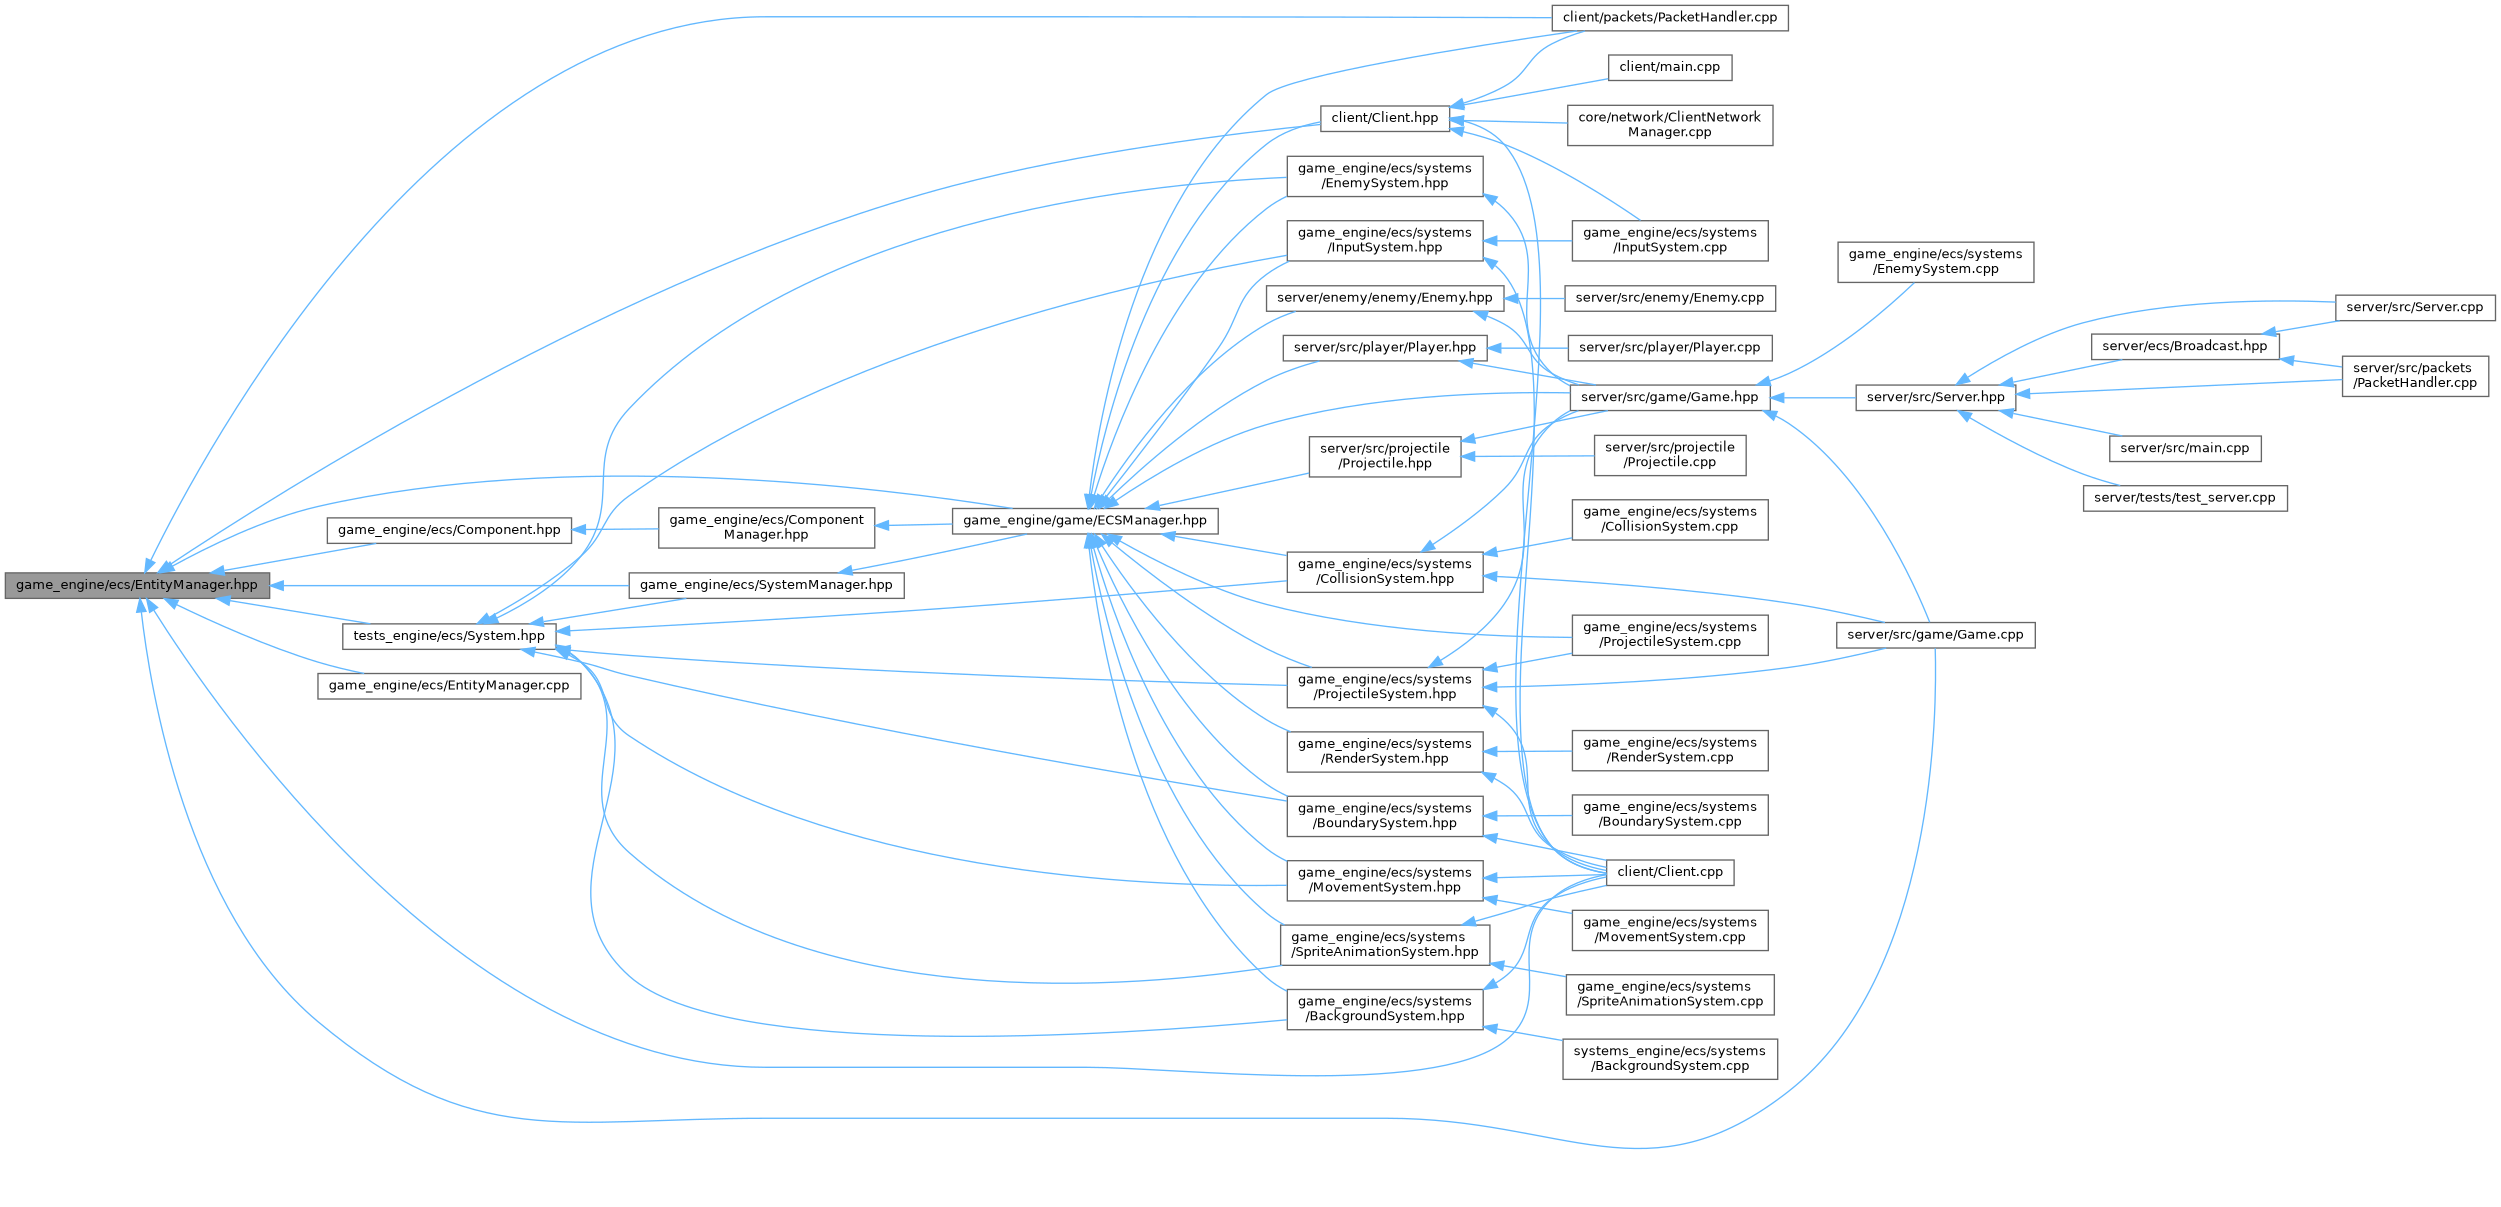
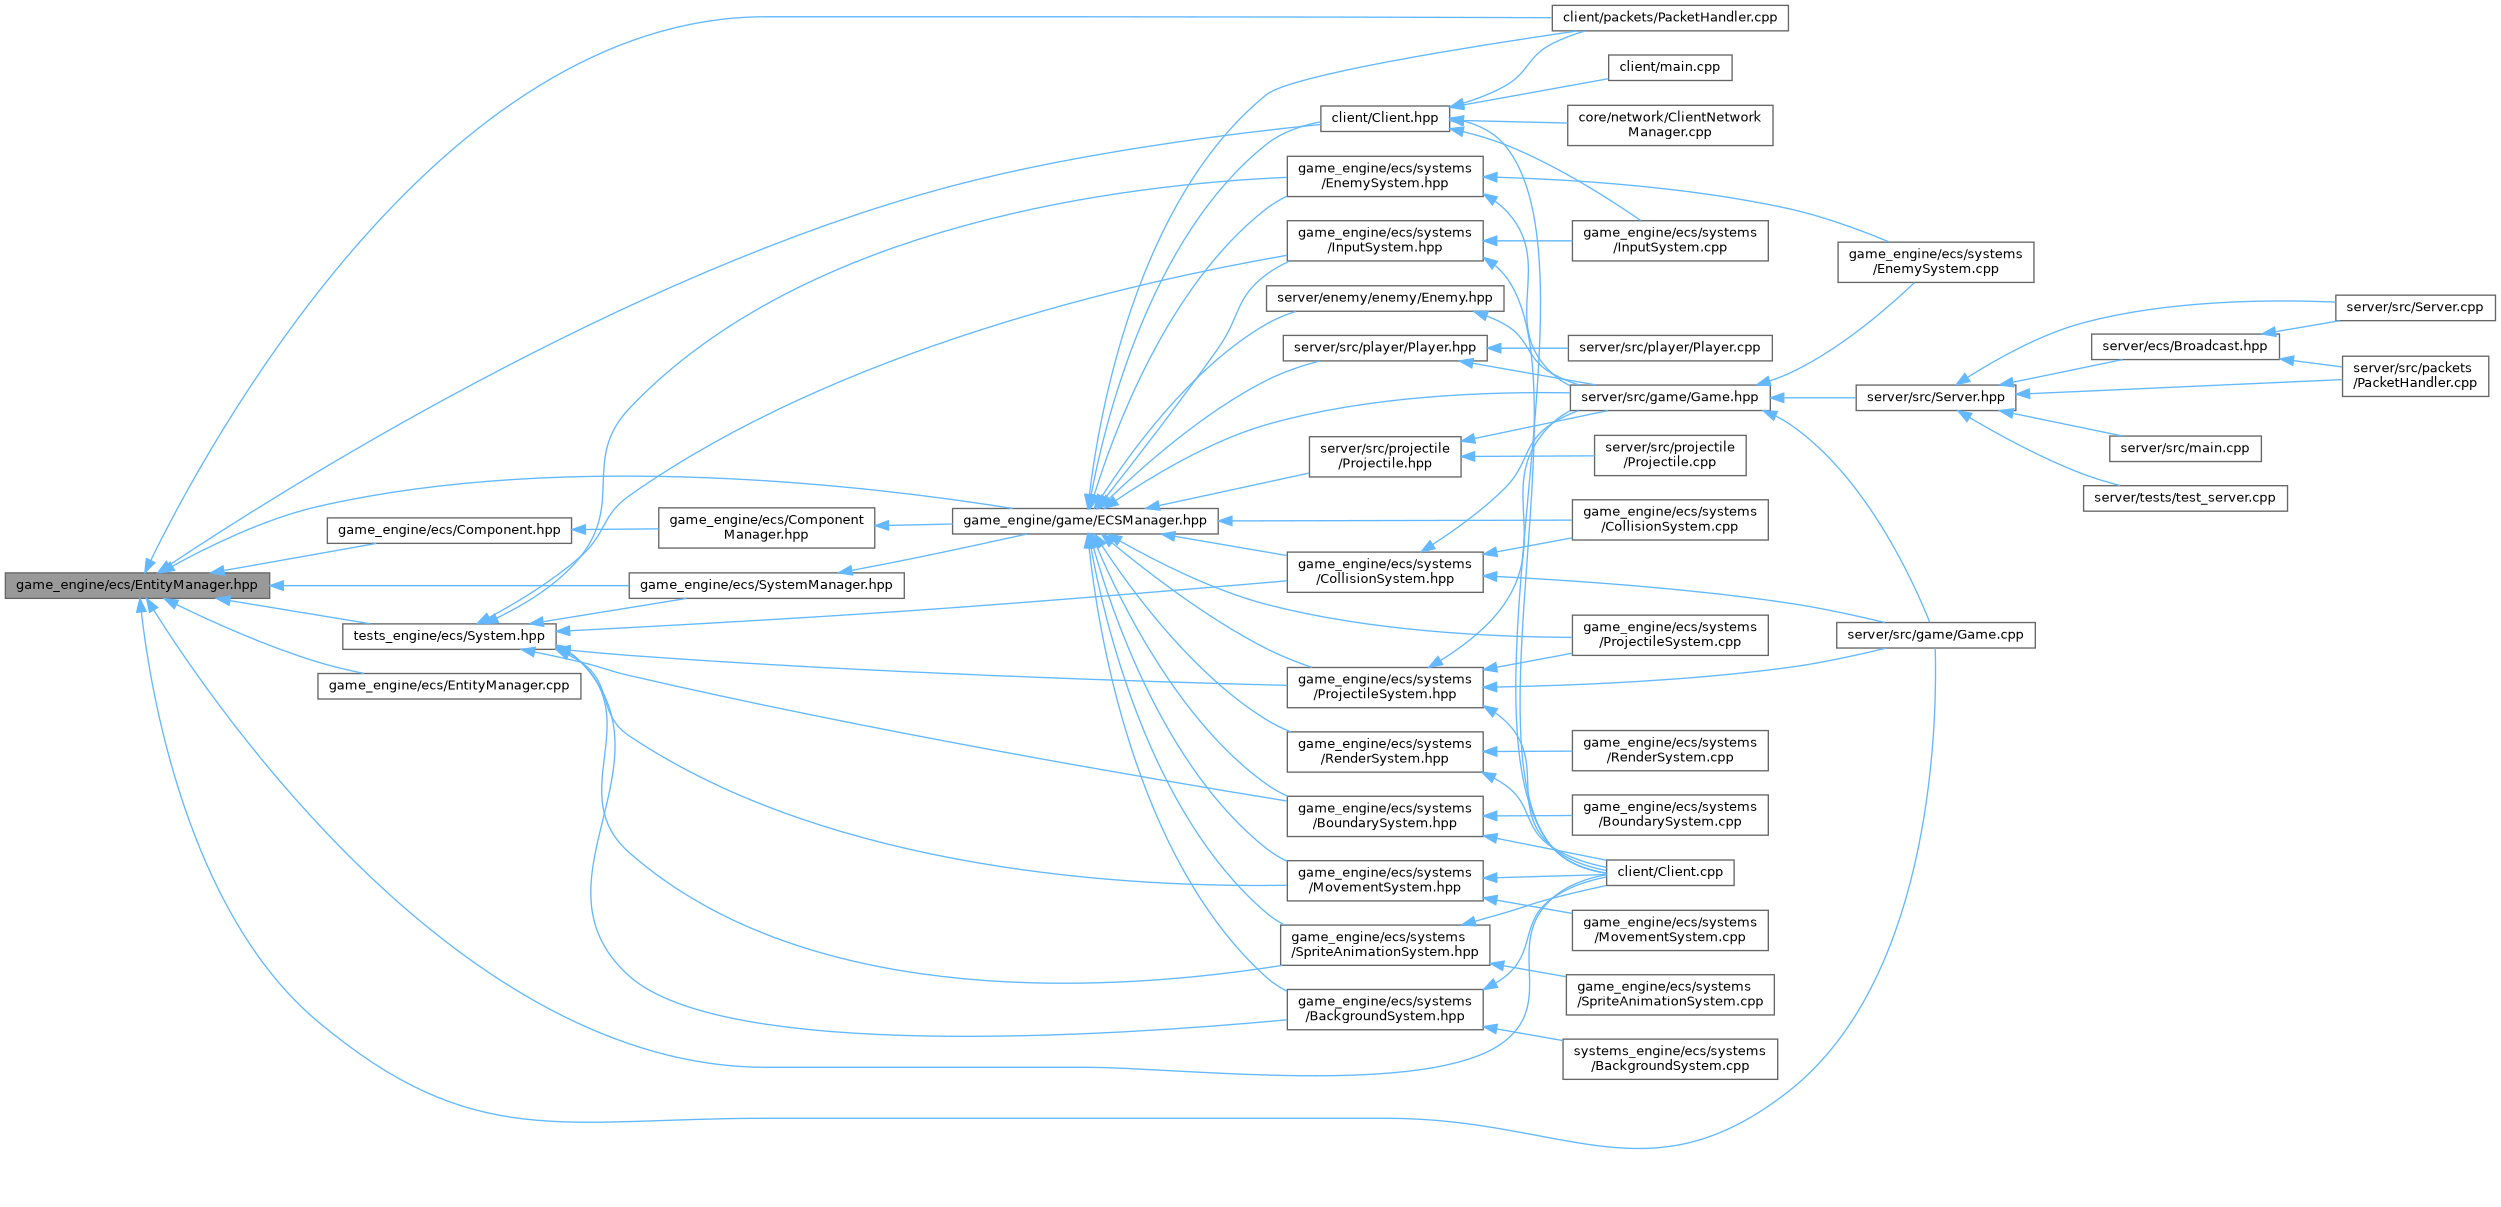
edge "game_engine/ecs/systems /EnemySystem.cpp" -> "game_engine/ecs/systems /EnemySystem.hpp": added
node "server/src/enemy/Enemy.cpp": removed
edge "game_engine/ecs/systems /CollisionSystem.cpp" -> "game_engine/game/ECSManager.hpp": added
